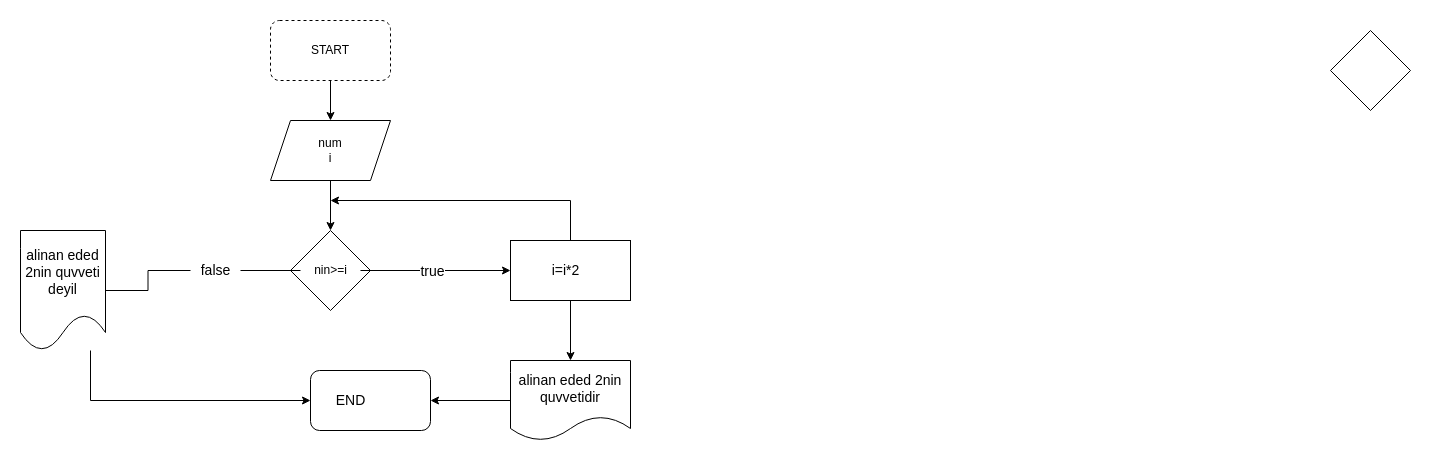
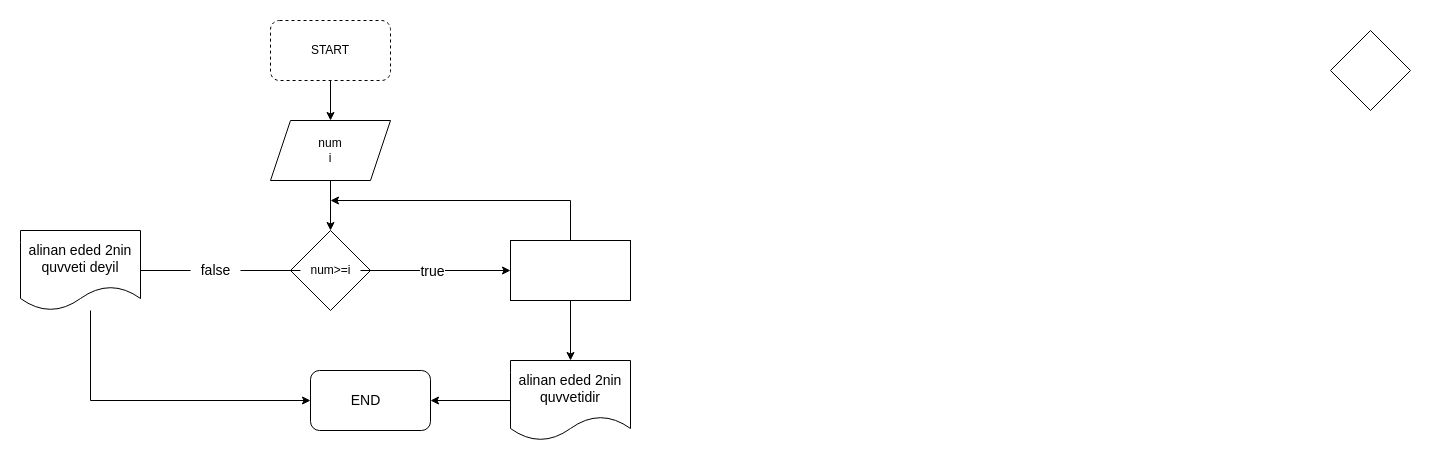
node "nin>=i": label "nin>=i" -> "num>=i"
node "i=i*2": removed
node "alinan eded 2nin quvveti deyil": size 85x120 -> 120x80
node "END": moved (351, 401) -> (366, 401)
